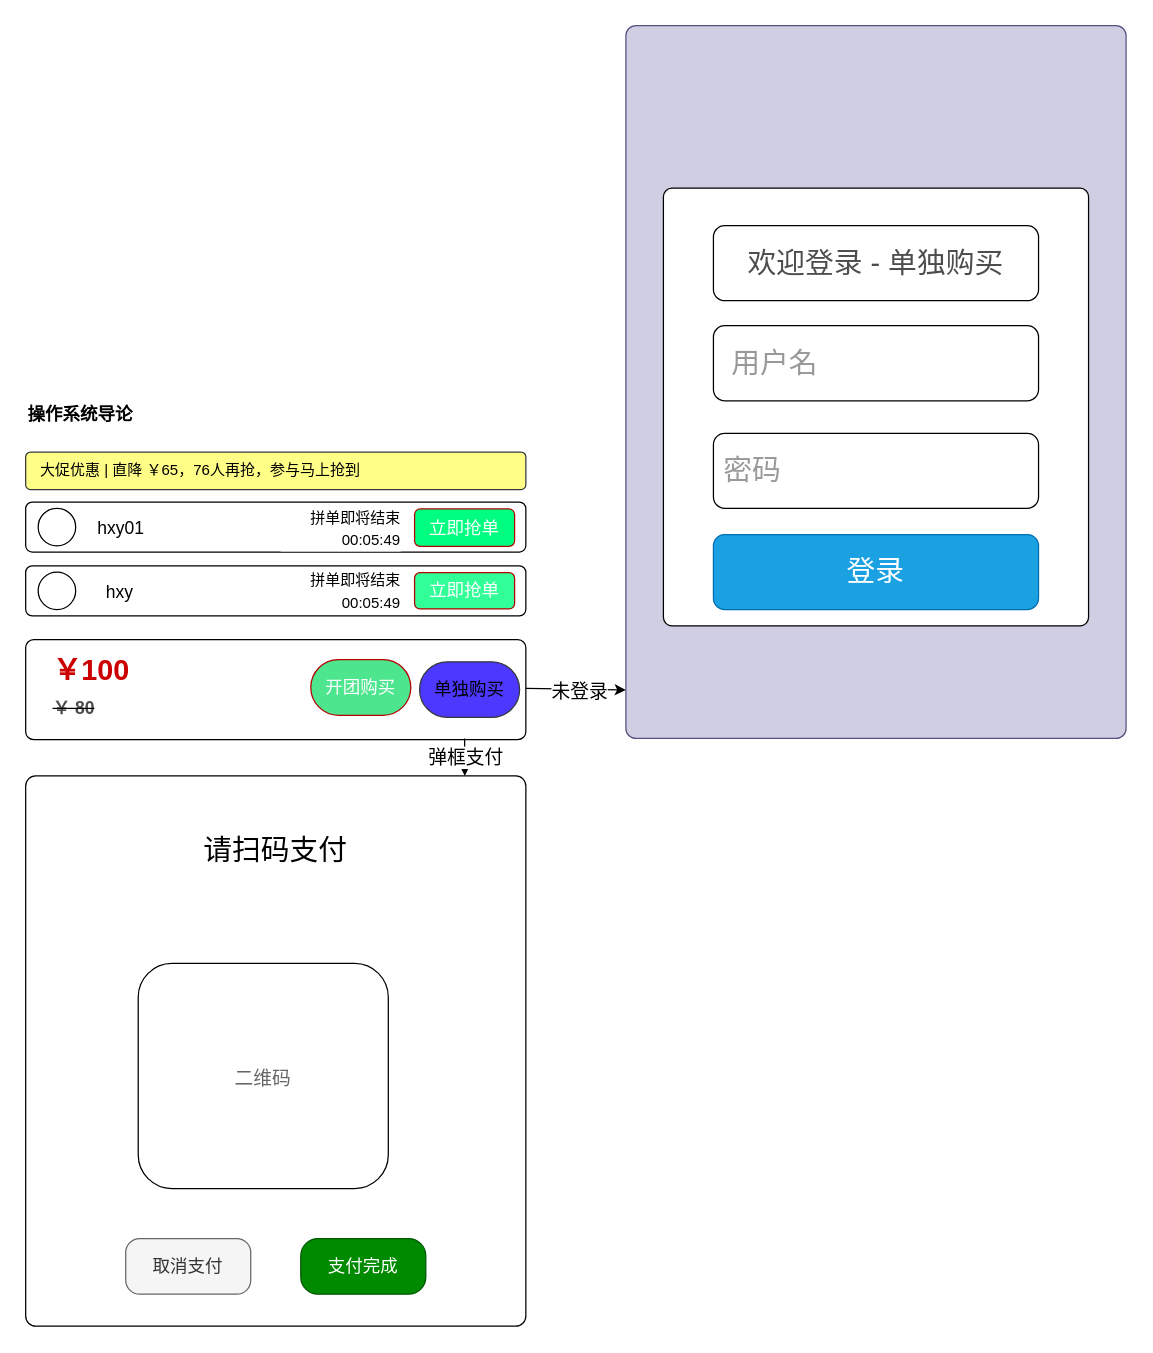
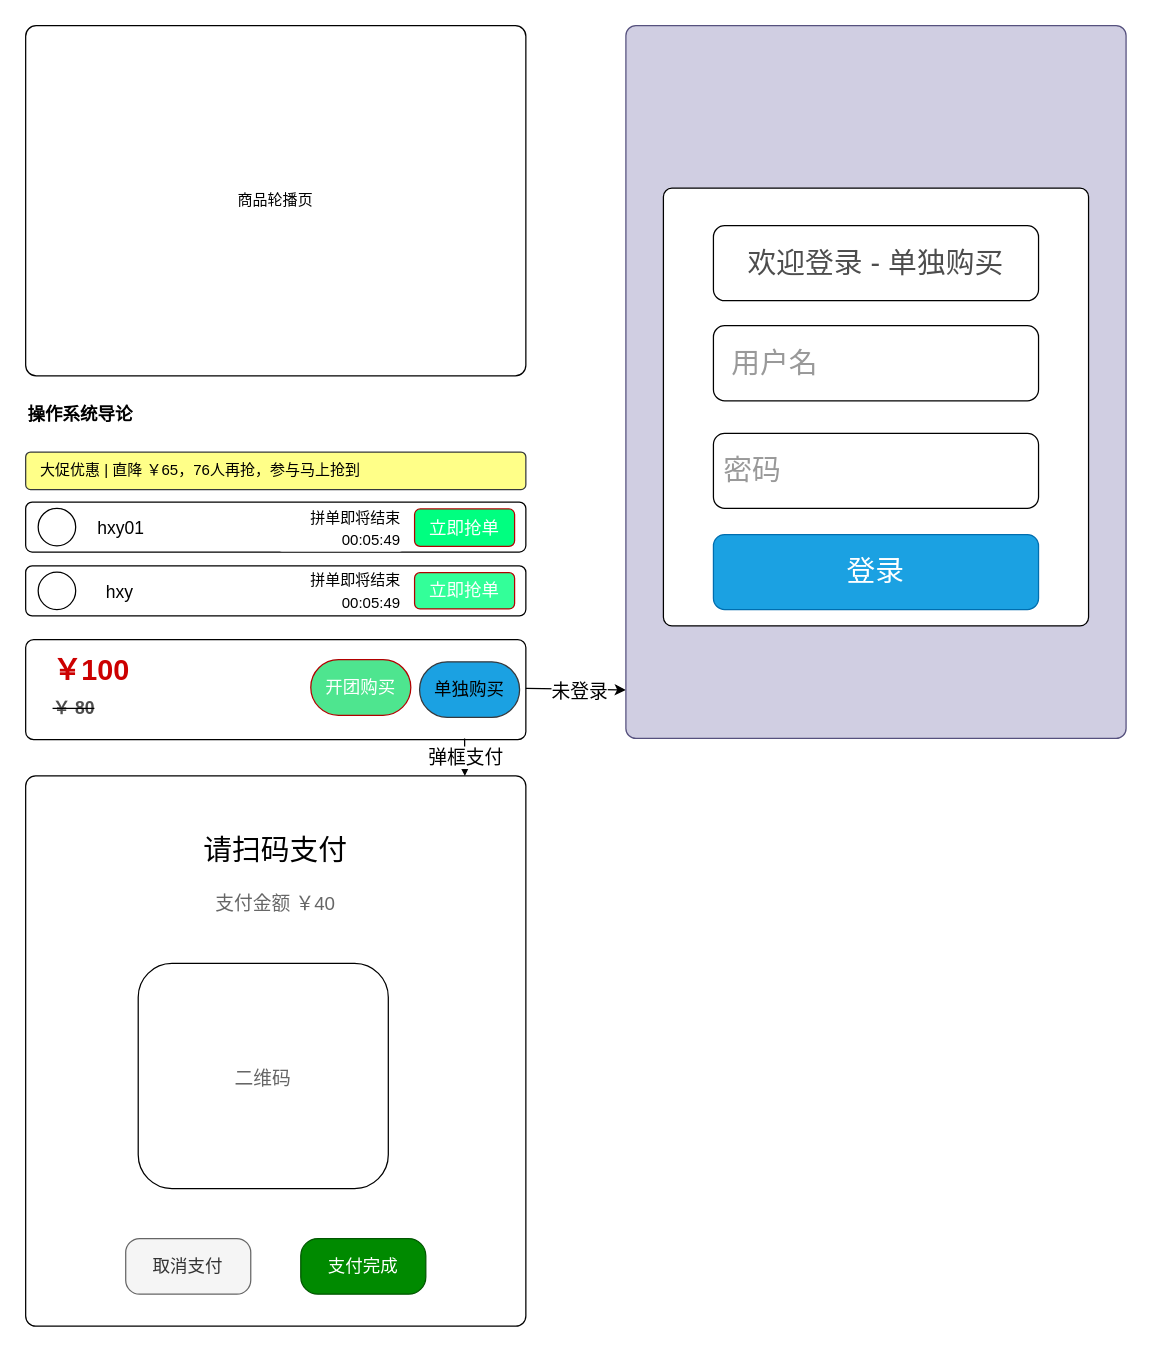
node "商品轮播页": added
node "单独购买": fillcolor #4c38ff -> #1ba1e2
node "支付金额 ￥40": added
